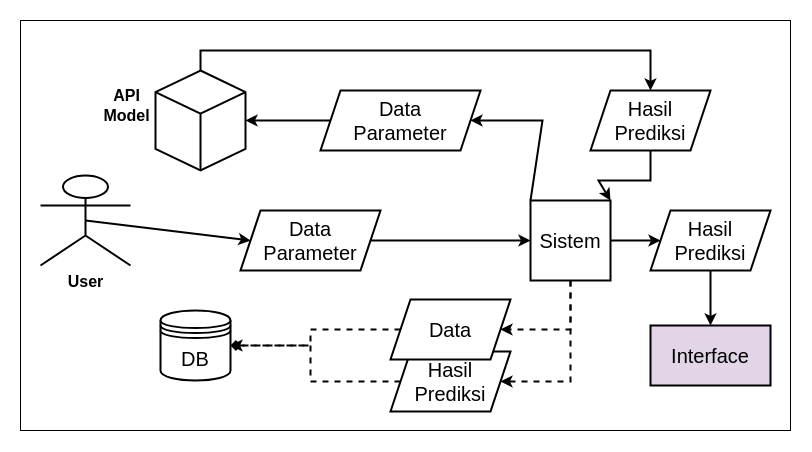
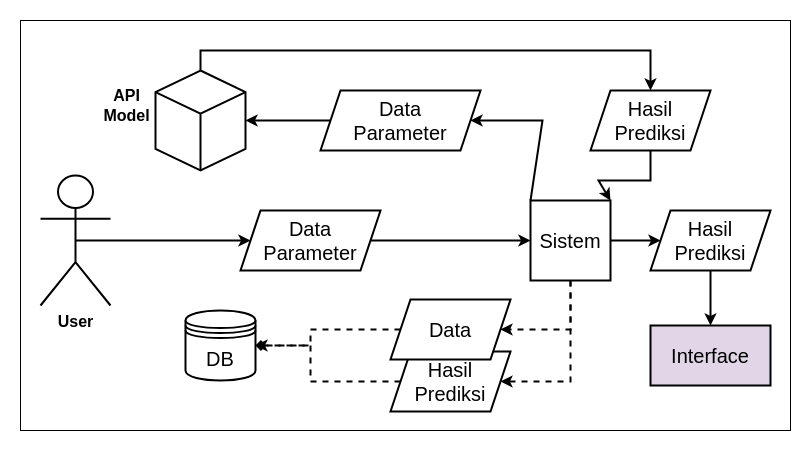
node "User": size 90x90 -> 70x130
node "DB": moved (196, 346) -> (221, 346)
